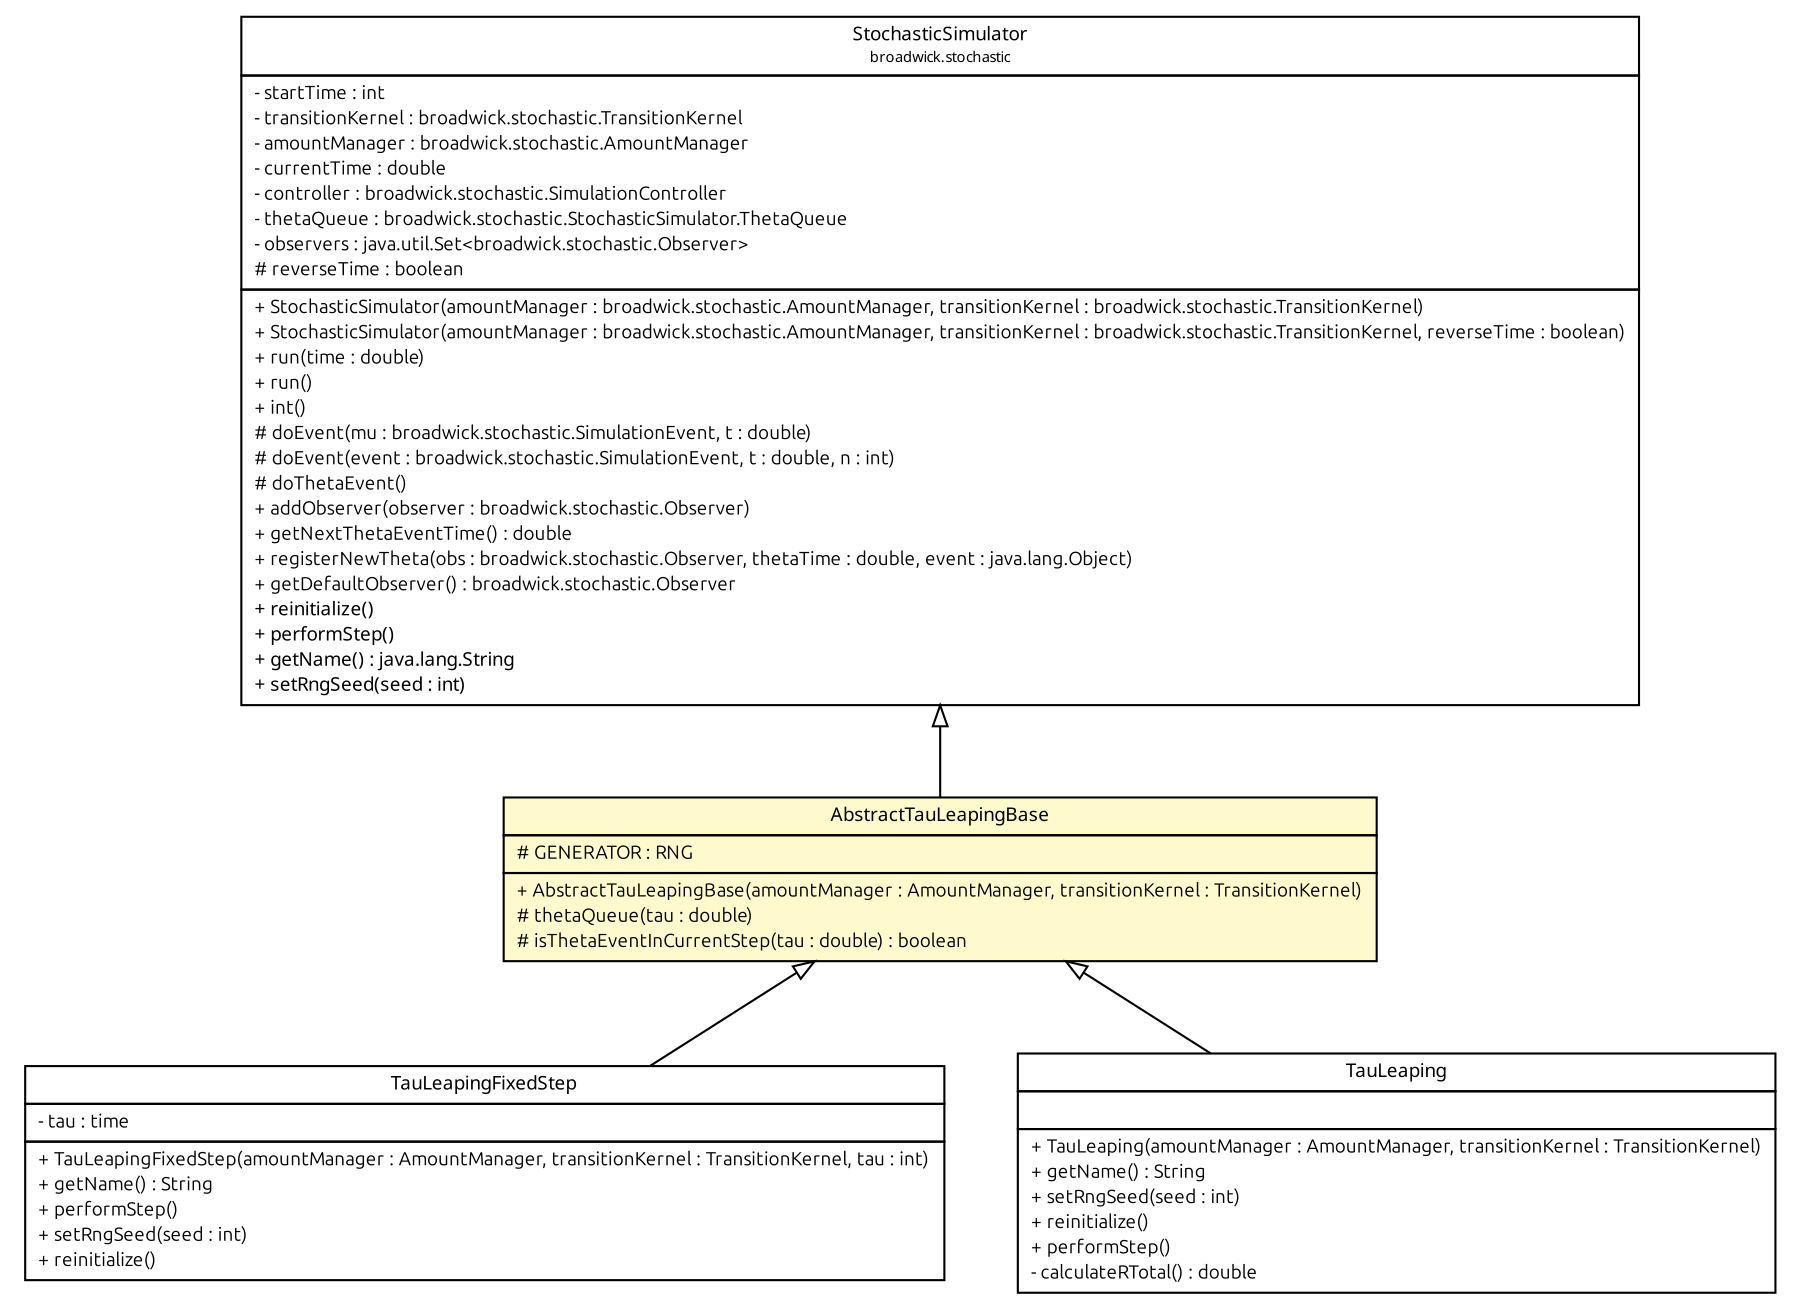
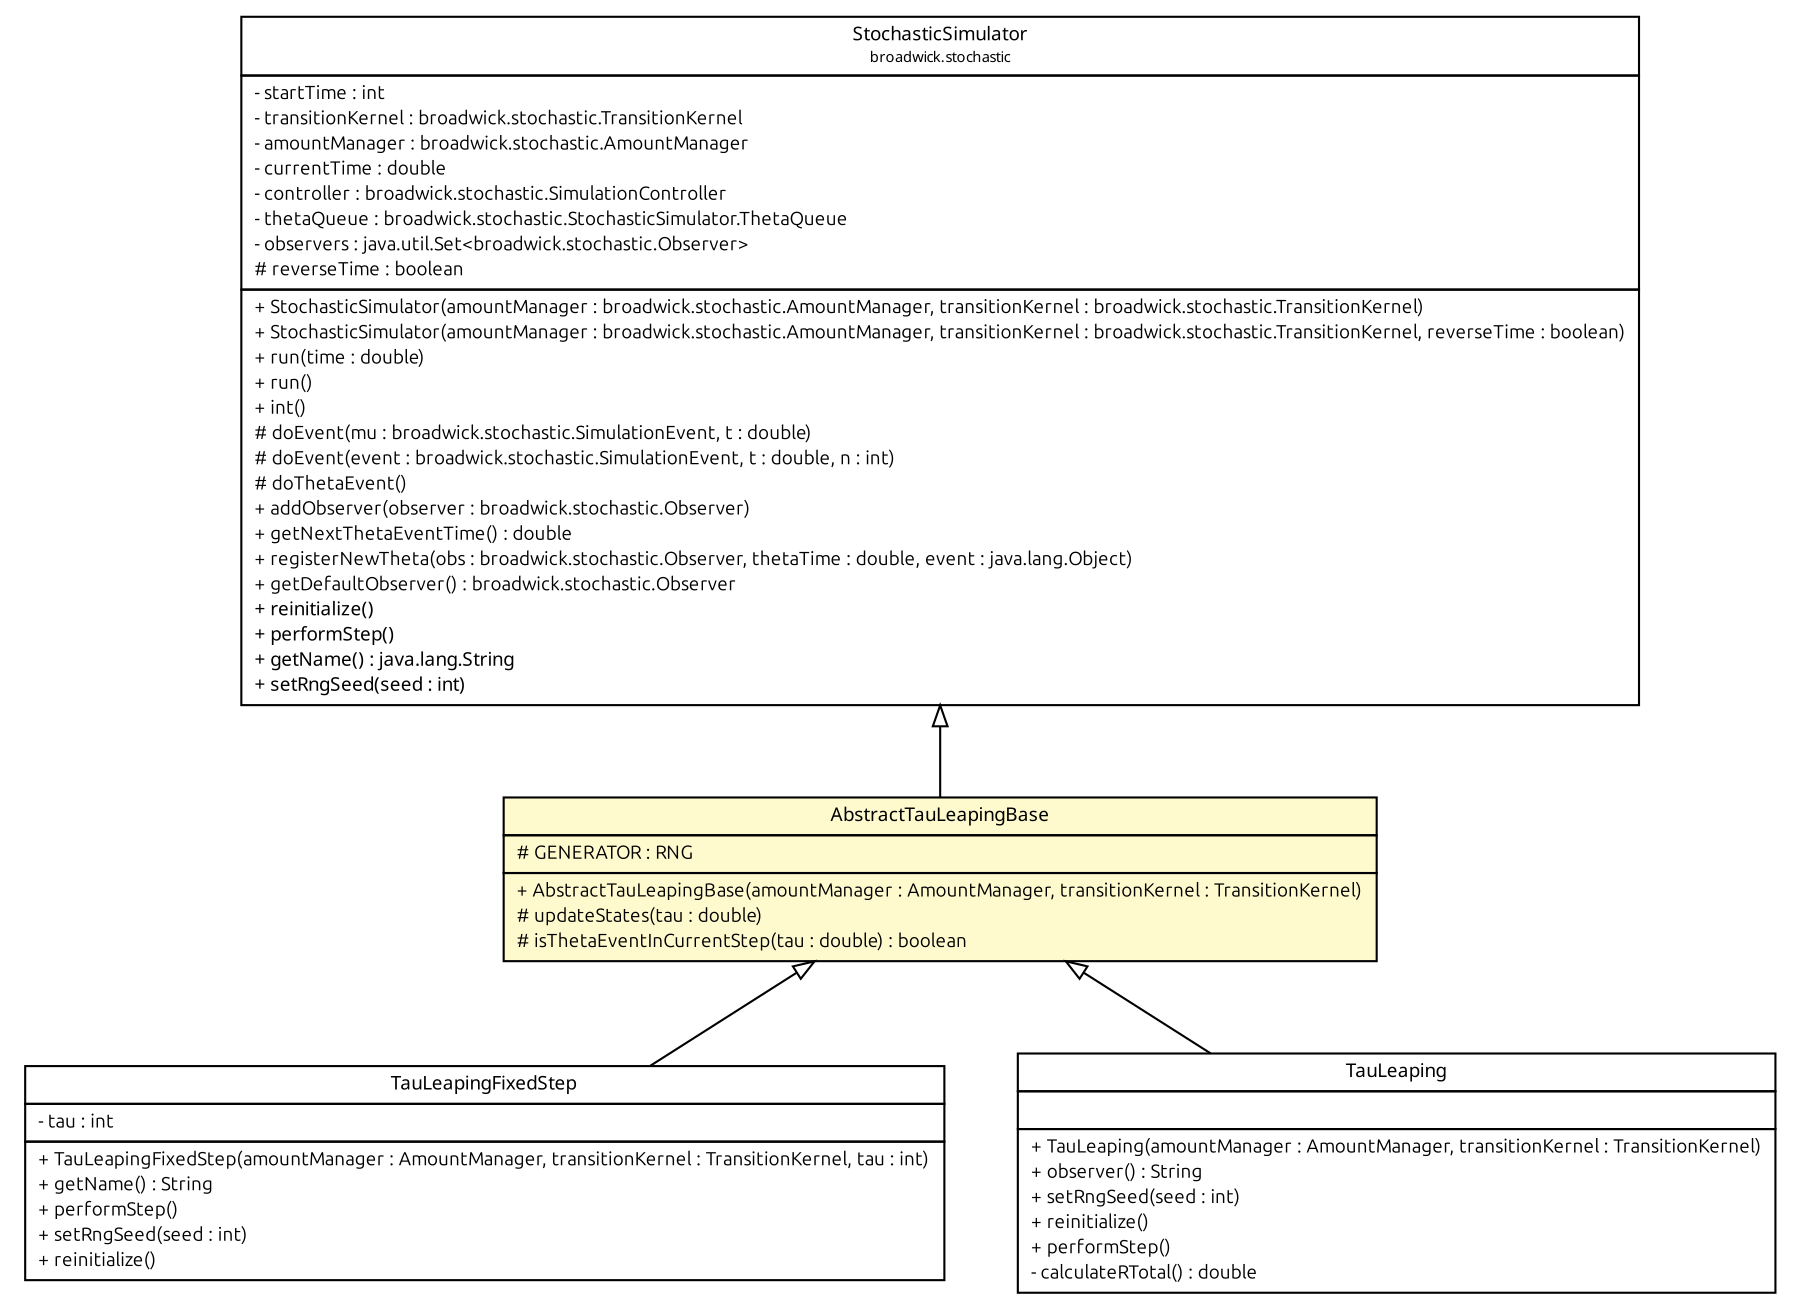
node "AbstractTauLeapingBase": text "# thetaQueue(tau : double)" -> "# updateStates(tau : double)"
node "TauLeapingFixedStep": text "- tau : time" -> "- tau : int"
node "TauLeaping": text "+ getName() : String" -> "+ observer() : String"
